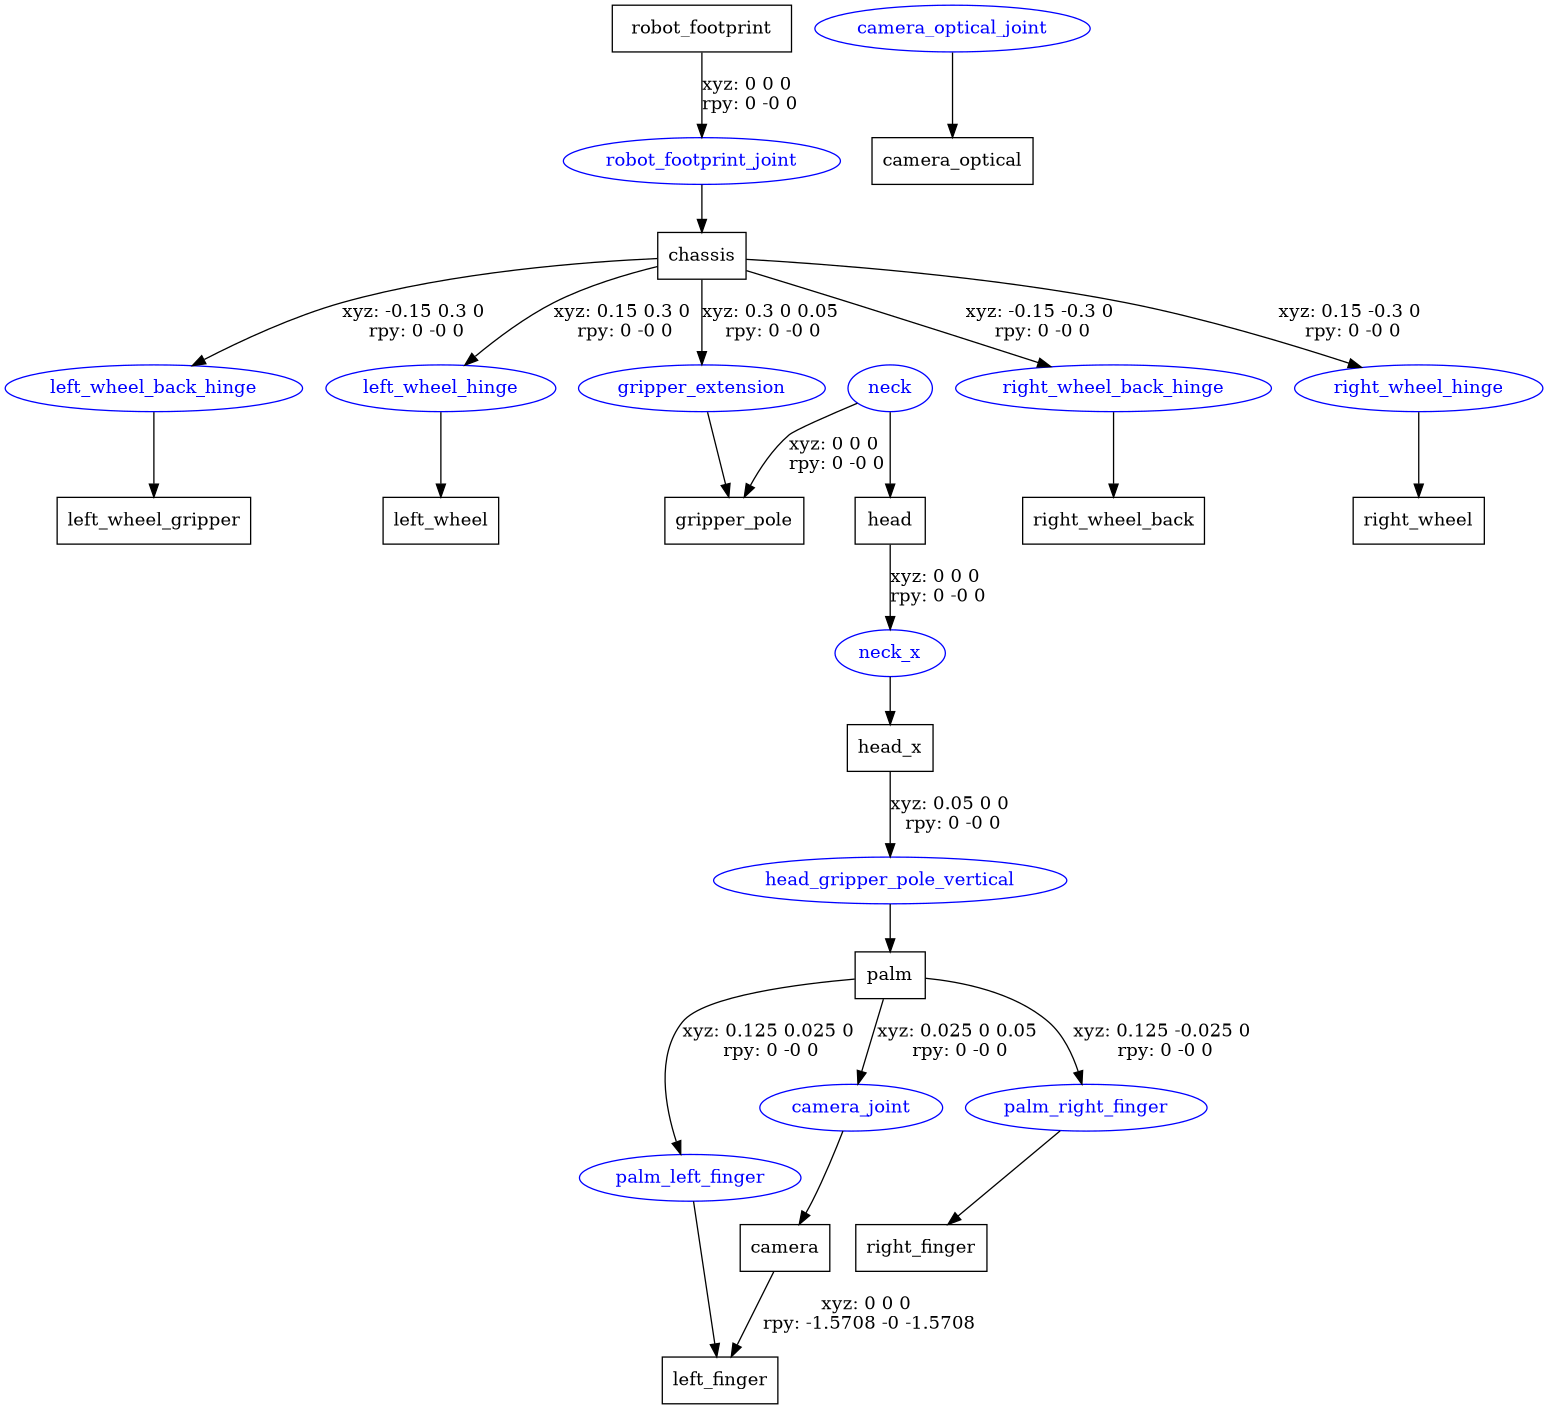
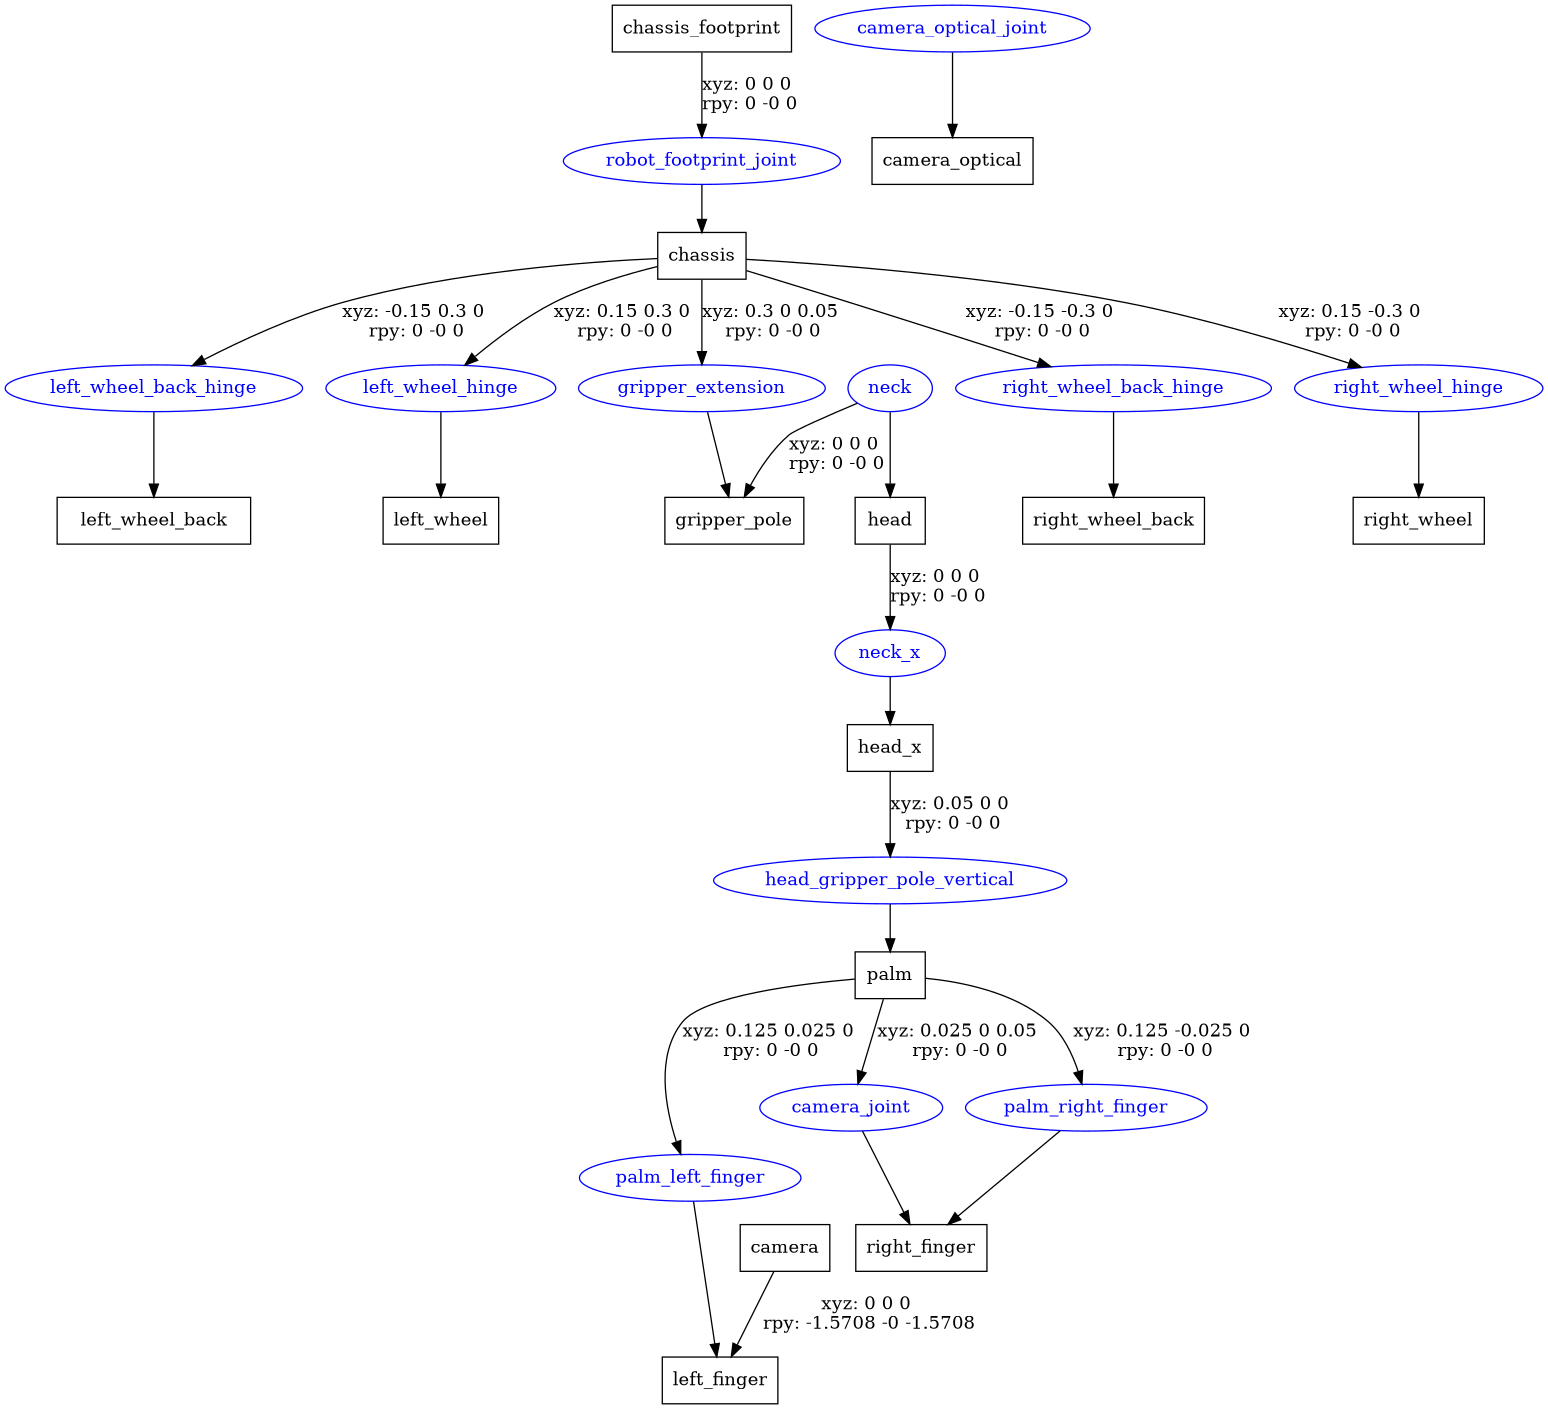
node "robot_footprint": label "robot_footprint" -> "chassis_footprint"
node "left_wheel_gripper": label "left_wheel_gripper" -> "left_wheel_back"
edge "camera_joint" -> "camera": now "camera_joint" -> "right_finger"
